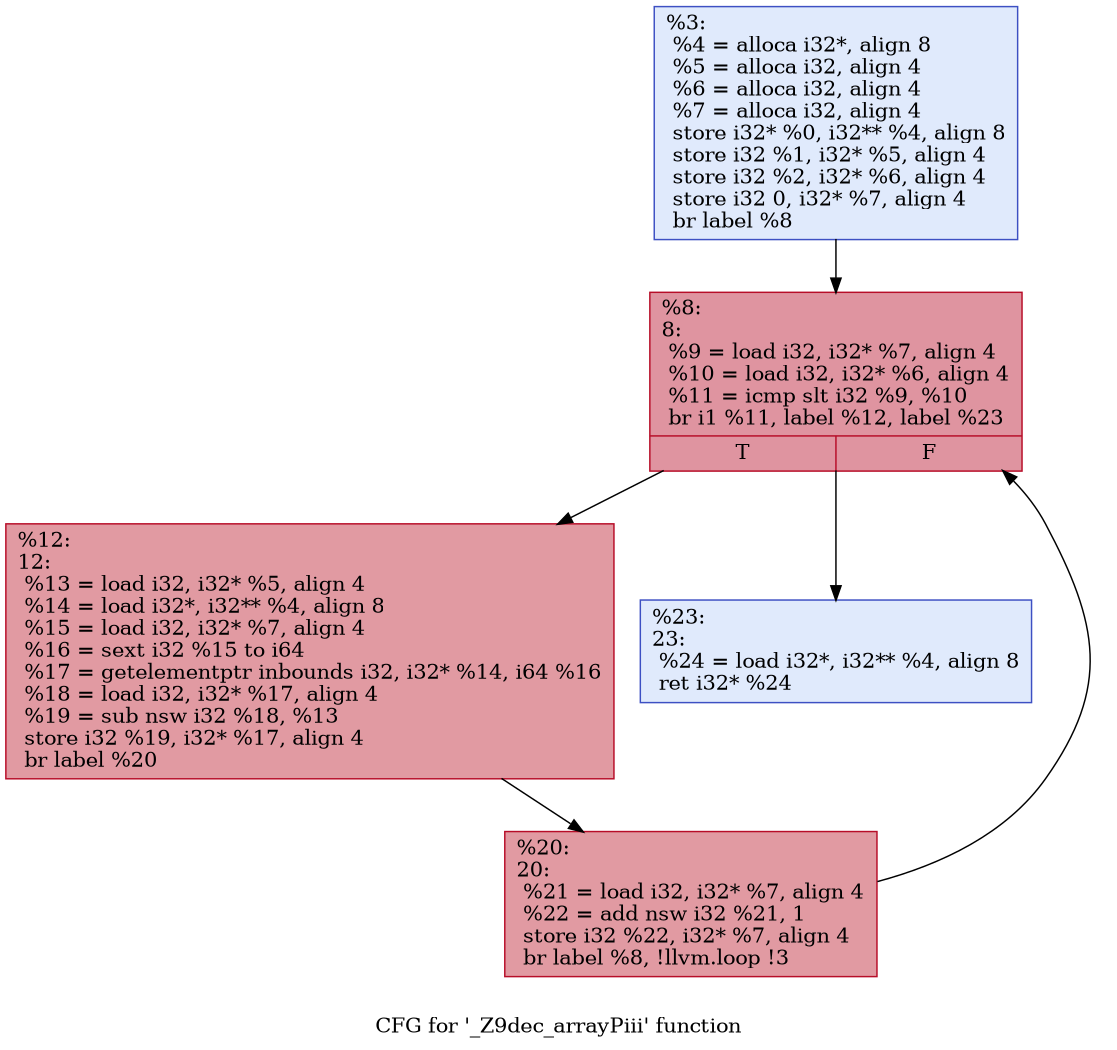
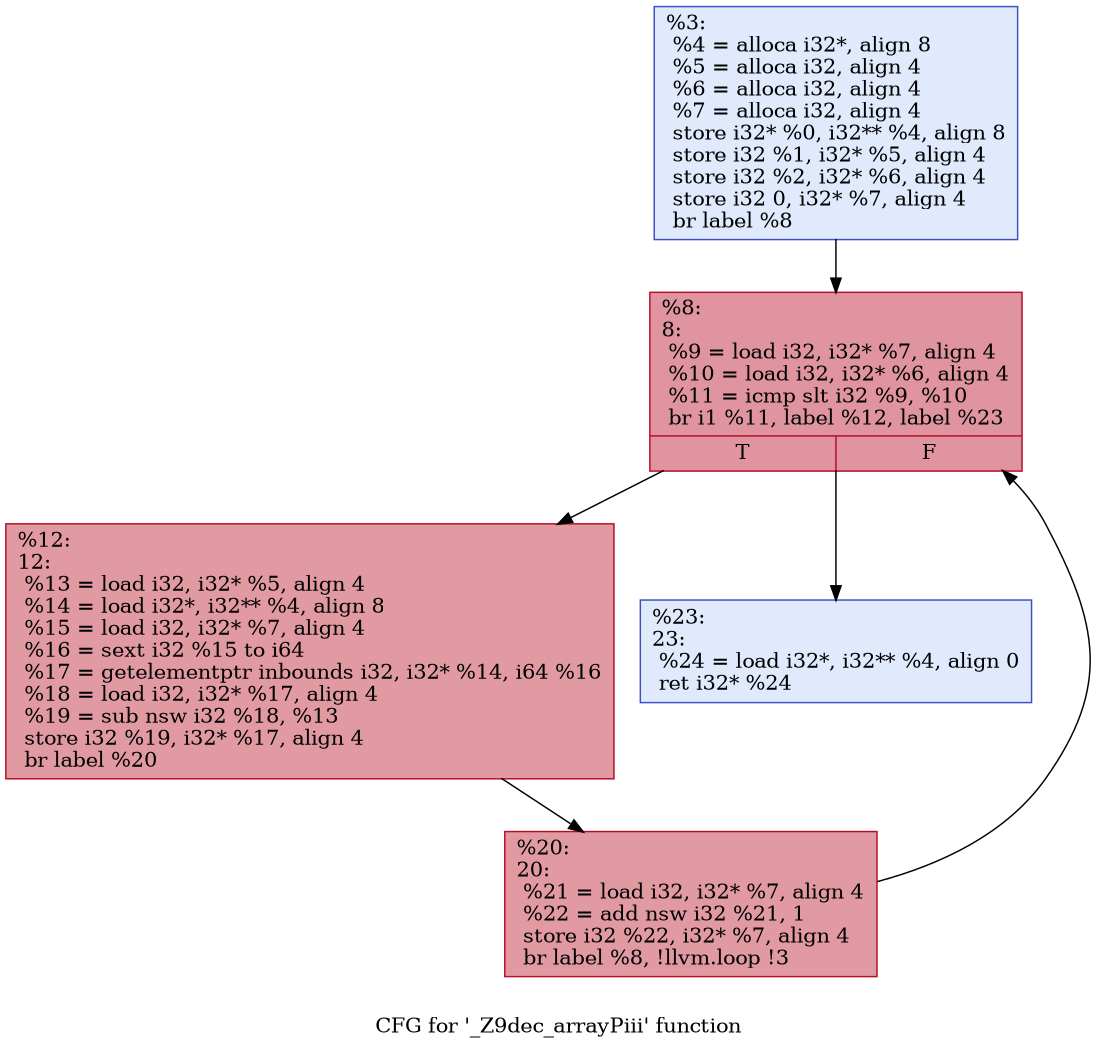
node "%23:": text "%24 = load i32*, i32** %4, align 8" -> "%24 = load i32*, i32** %4, align 0"
